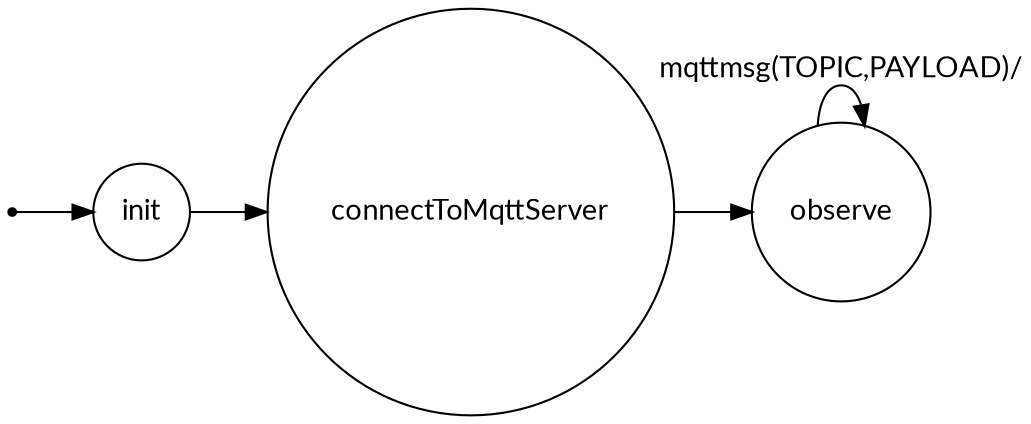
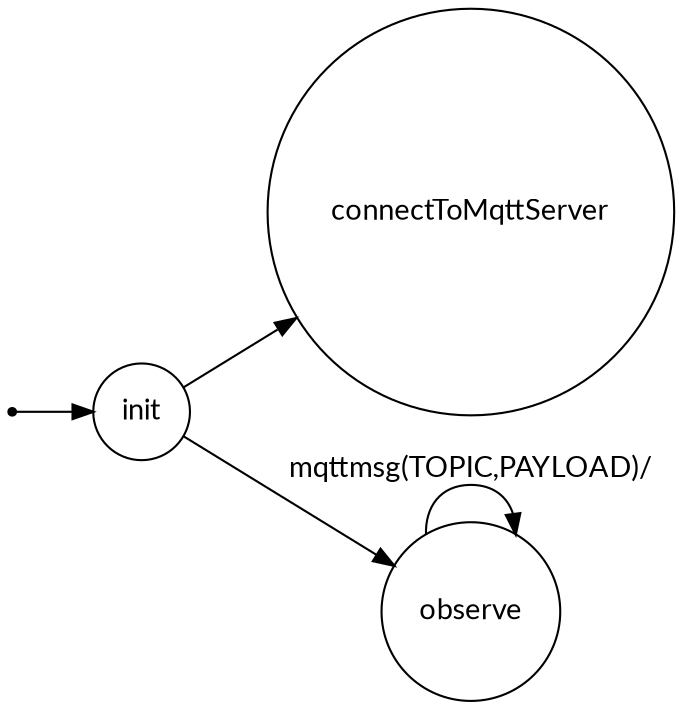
edge "connectToMqttServer" -> "observe": now "init" -> "observe"
